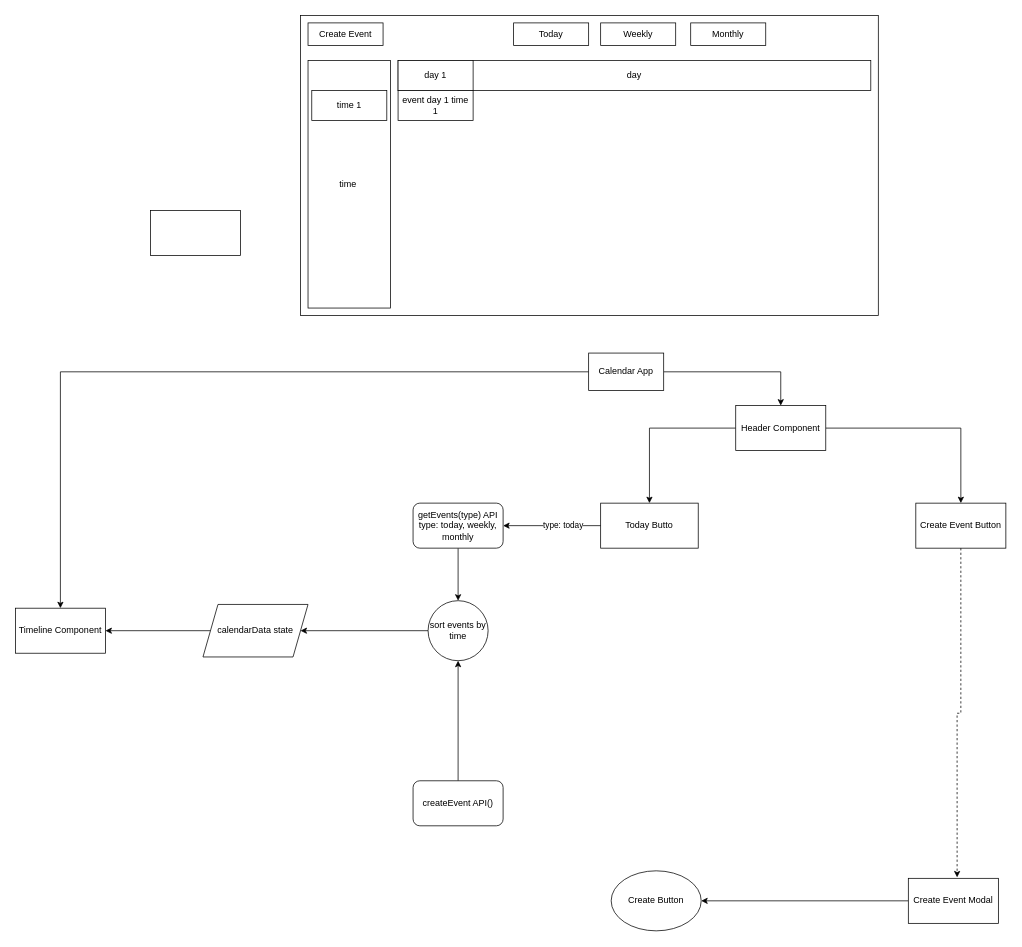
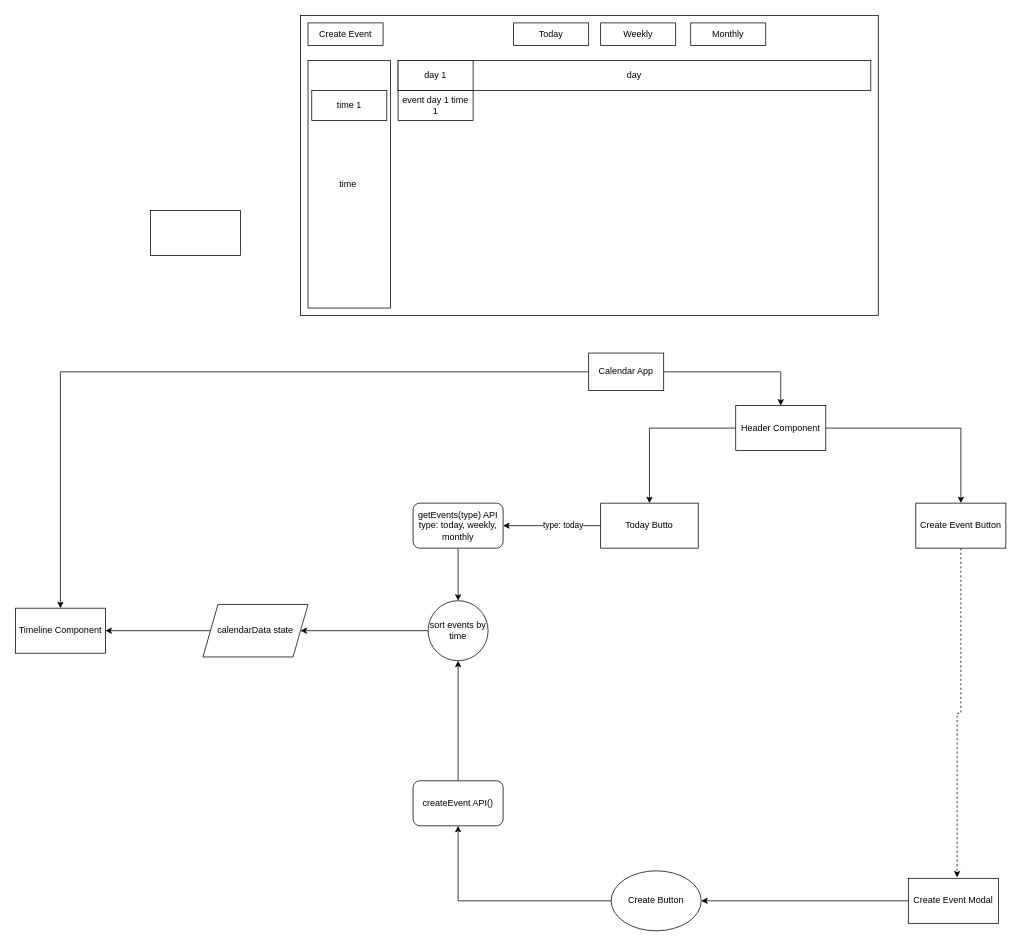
edge "Create Button" -> "createEvent API()": added
